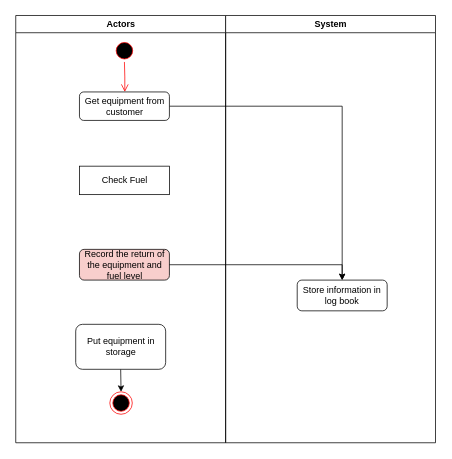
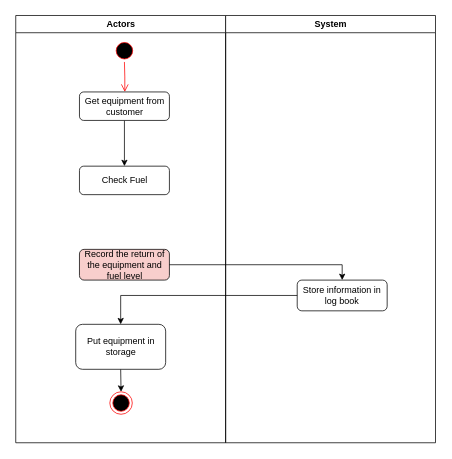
edge "Get equipment from customer" -> "Store information in log book": now "Get equipment from customer" -> "Check Fuel"
node "Check Fuel": shape rectangle -> rounded rectangle
edge "Store information in log book" -> "Put equipment in storage": added
